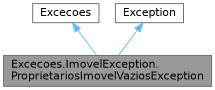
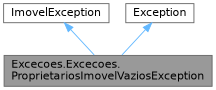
node "Excecoes": label "Excecoes" -> "ImovelException"
node "Excecoes.ImovelException. ProprietariosImovelVaziosException": label "Excecoes.ImovelException. ProprietariosImovelVaziosException" -> "Excecoes.Excecoes. ProprietariosImovelVaziosException"
